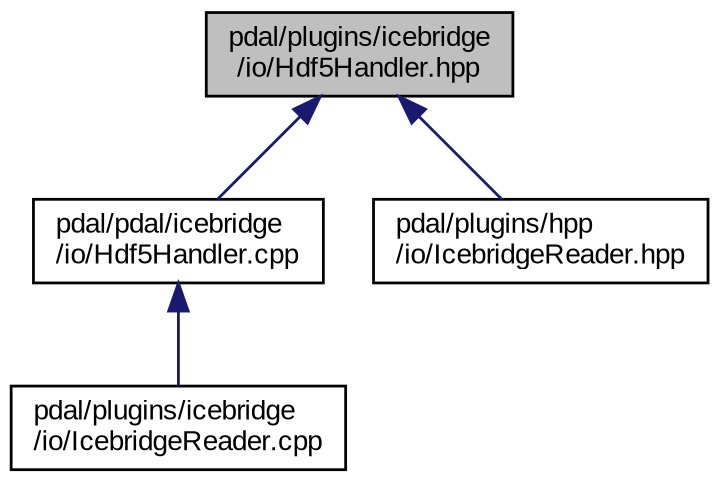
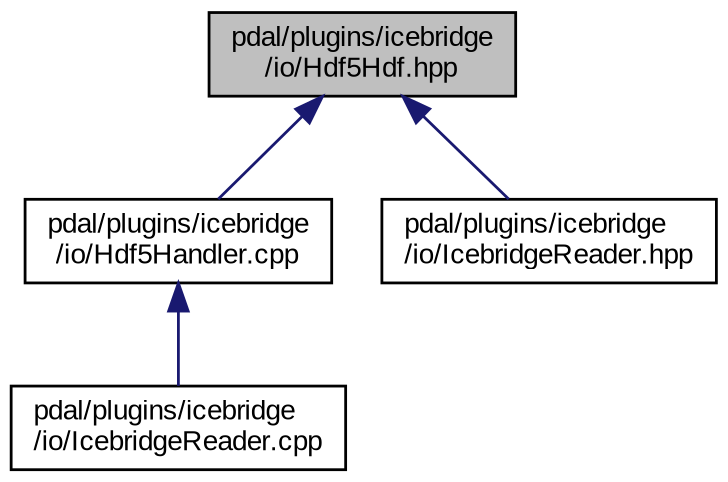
node "pdal/plugins/icebridge /io/Hdf5Handler.hpp": label "pdal/plugins/icebridge /io/Hdf5Handler.hpp" -> "pdal/plugins/icebridge /io/Hdf5Hdf.hpp"
node "pdal/pdal/icebridge /io/Hdf5Handler.cpp": label "pdal/pdal/icebridge /io/Hdf5Handler.cpp" -> "pdal/plugins/icebridge /io/Hdf5Handler.cpp"
node "pdal/plugins/hpp /io/IcebridgeReader.hpp": label "pdal/plugins/hpp /io/IcebridgeReader.hpp" -> "pdal/plugins/icebridge /io/IcebridgeReader.hpp"
